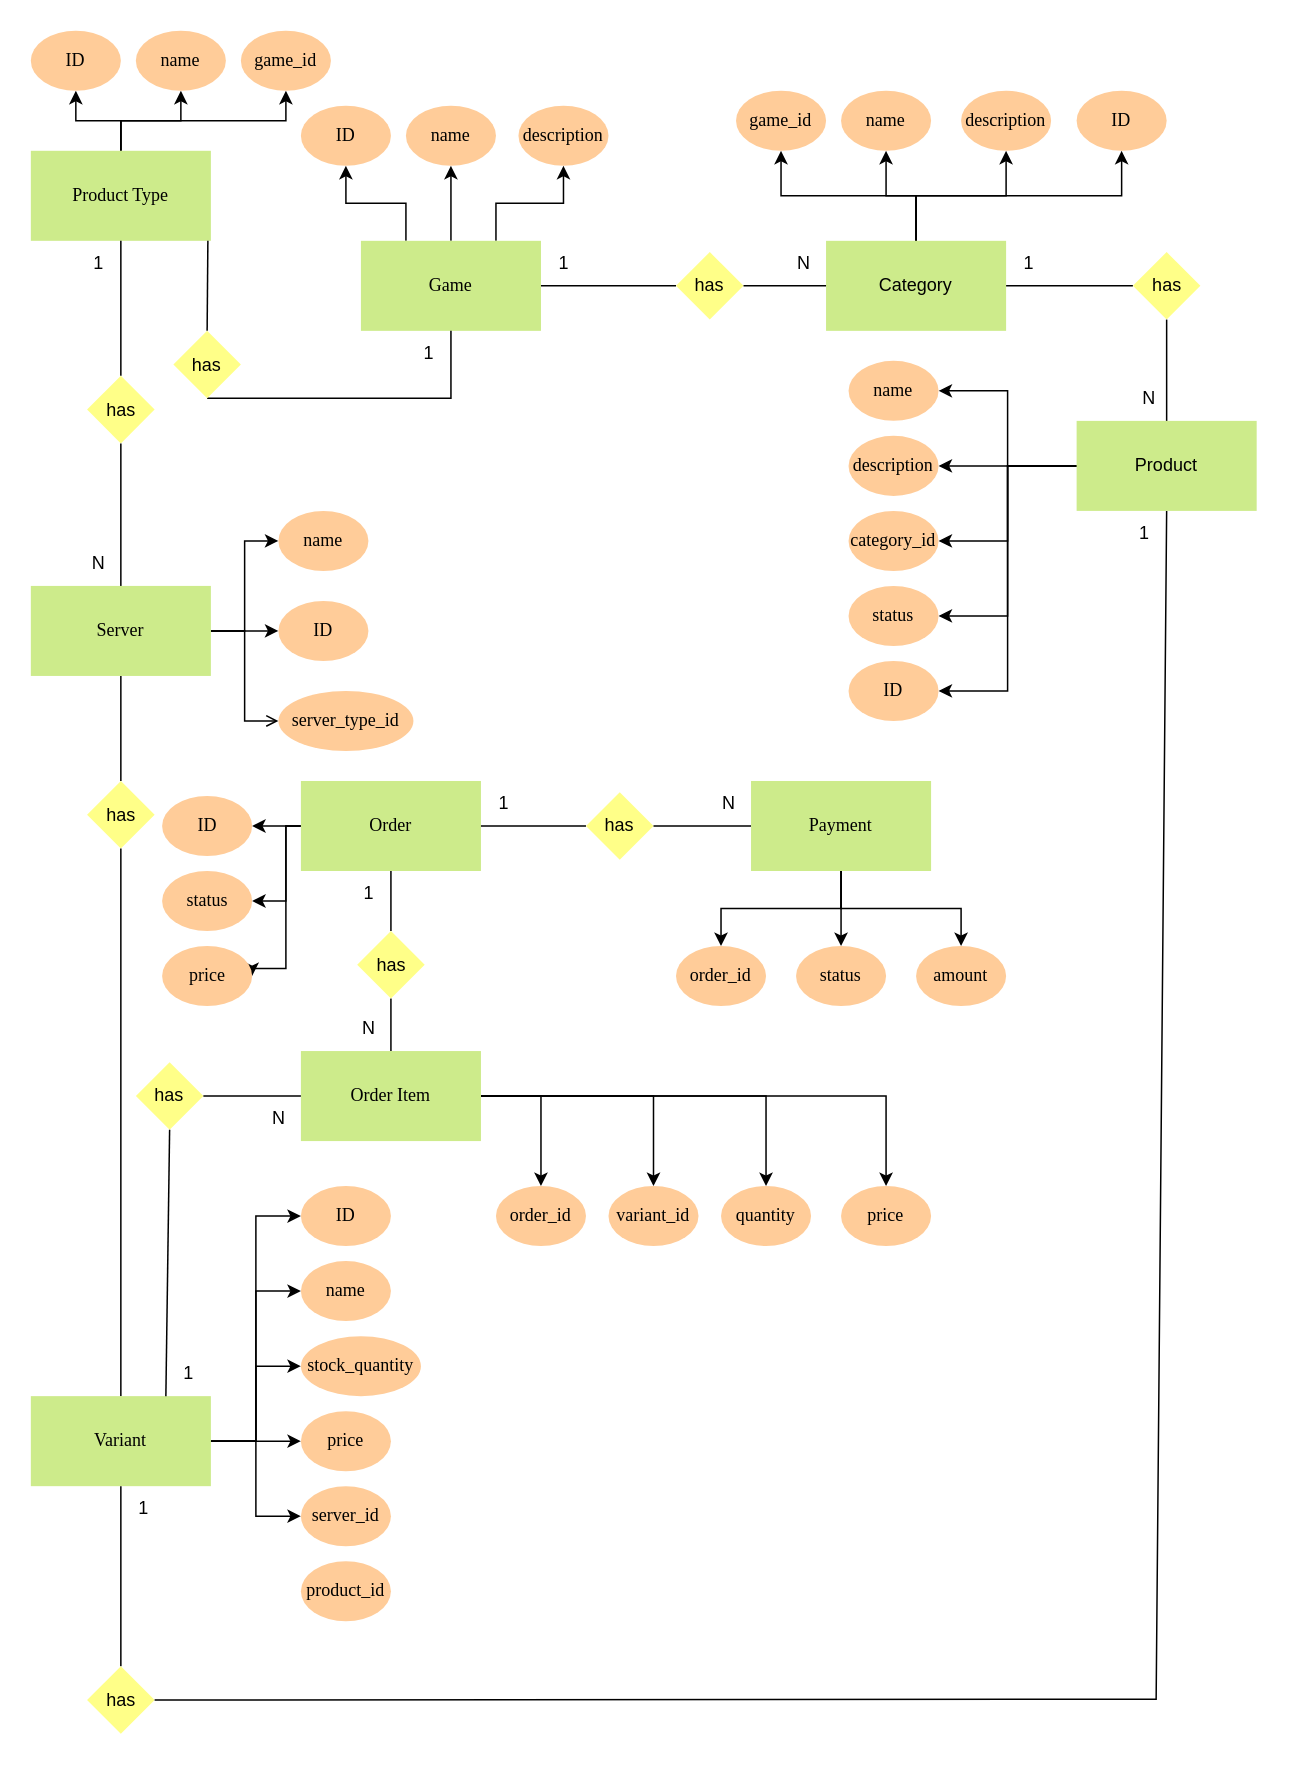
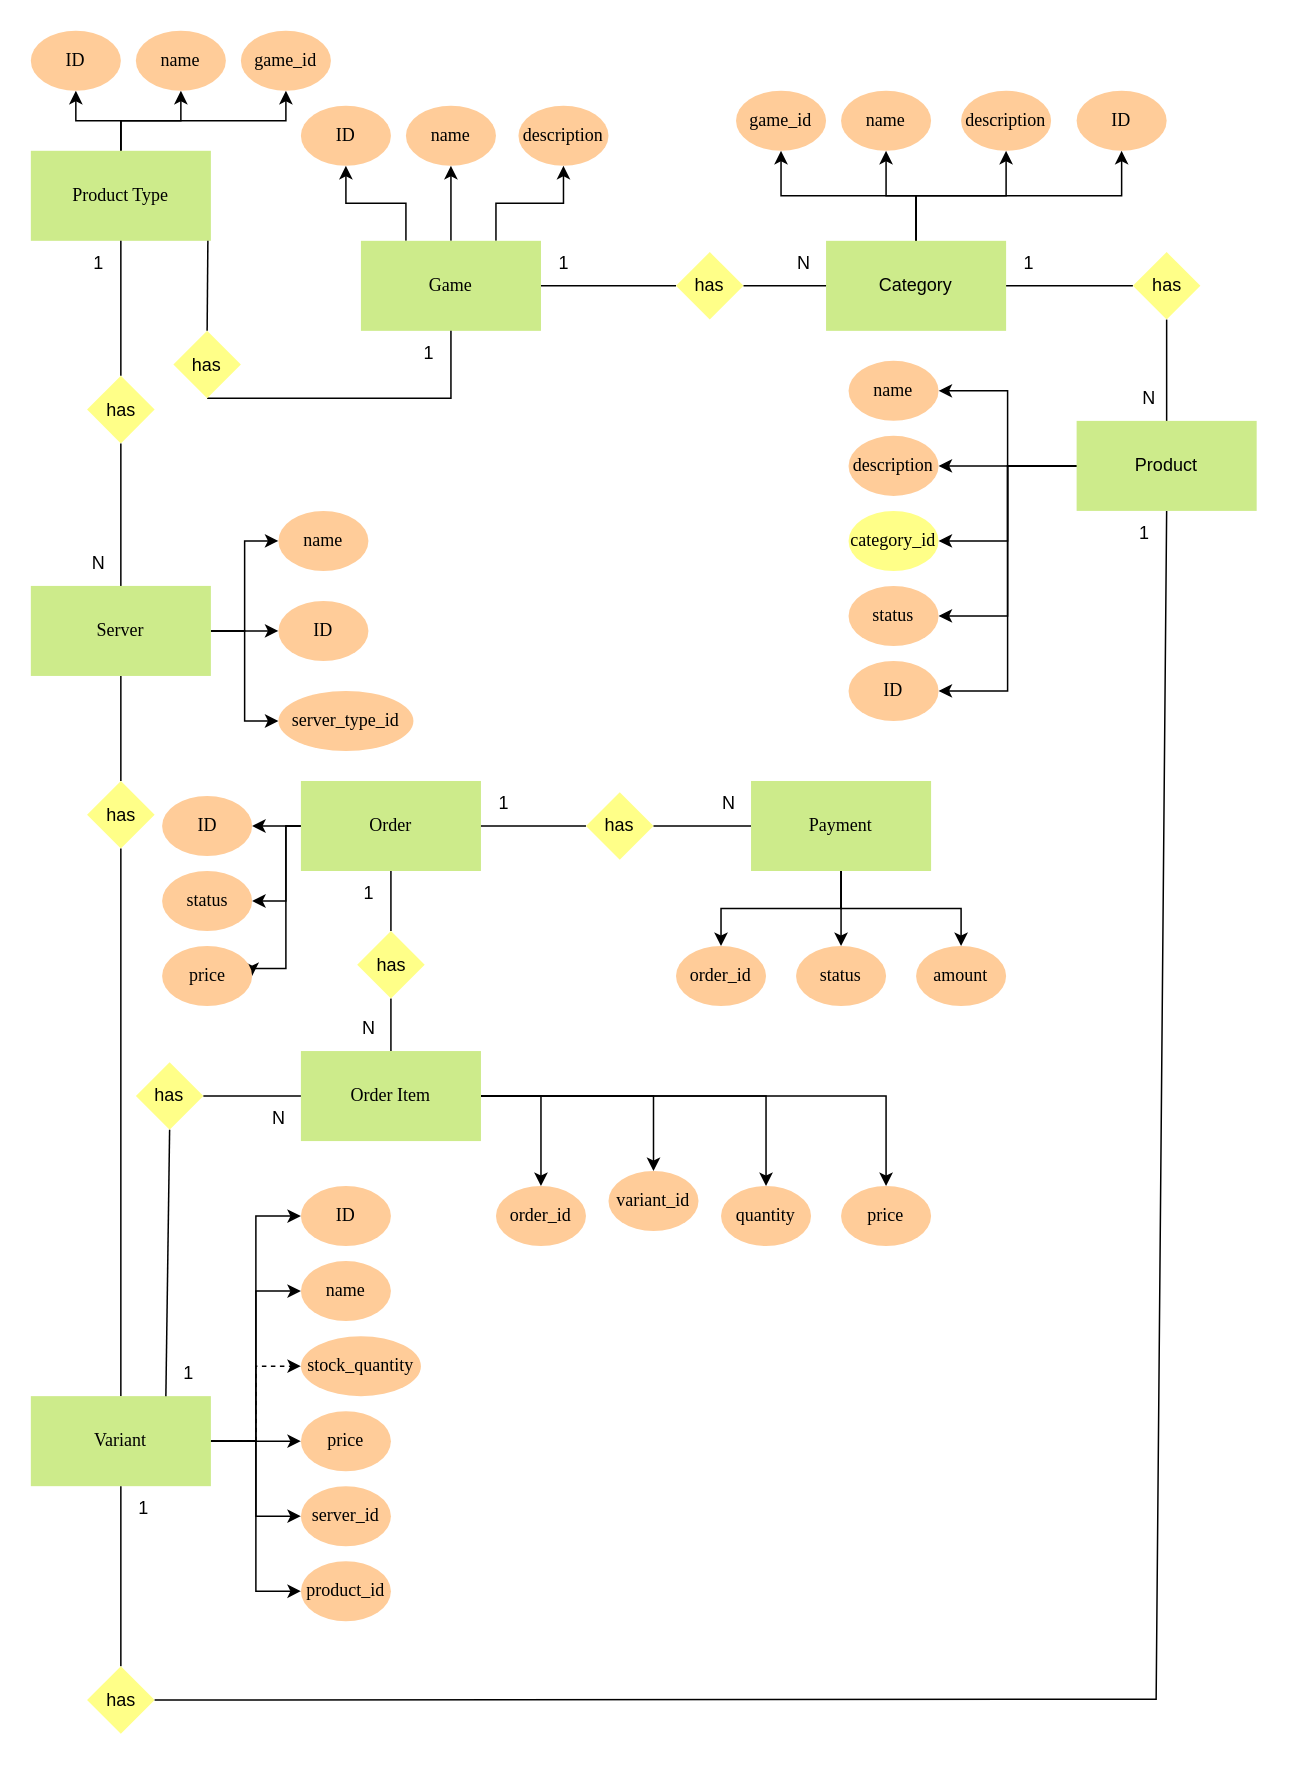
node "category_id": fillcolor #ffcc99 -> #ffff88
edge "Server" -> "server_type_id": arrowhead open -> classic
node "variant_id": moved (653, 1216) -> (653, 1201)
edge "Variant" -> "stock_quantity": style solid -> dashed
edge "Variant" -> "product_id": added
